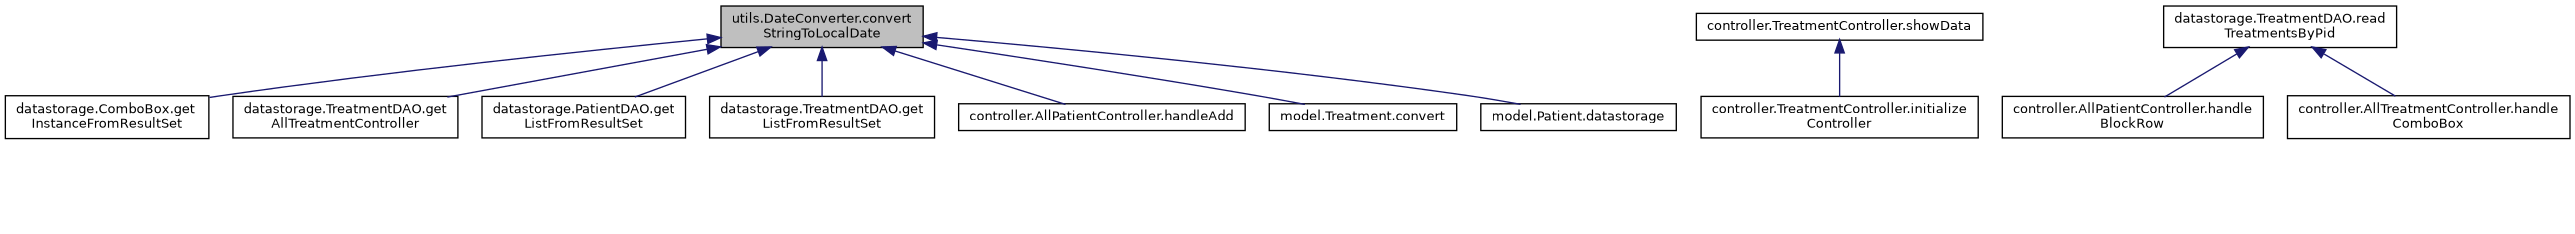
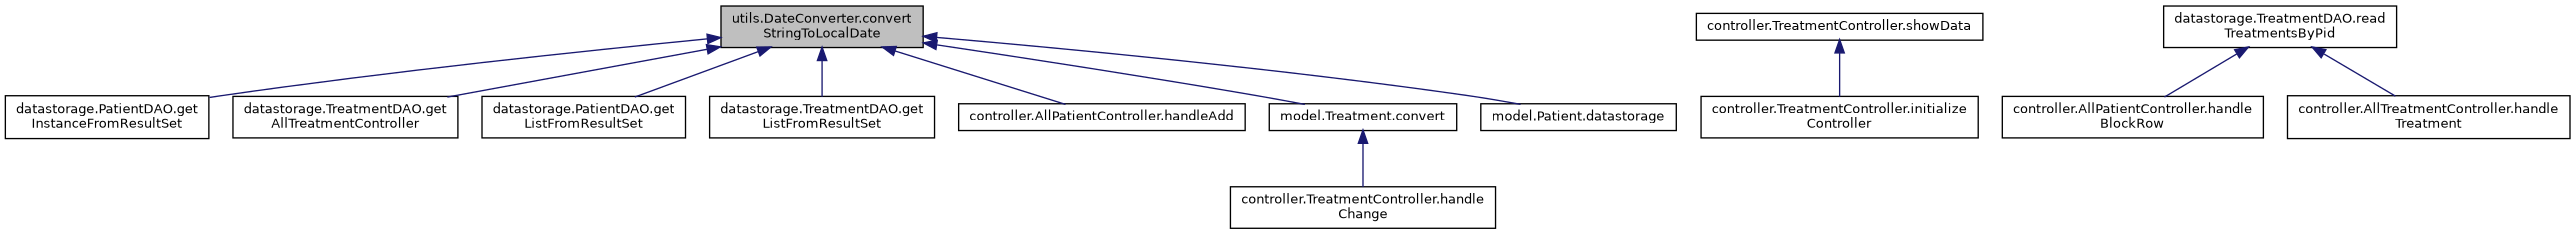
node "datastorage.ComboBox.get InstanceFromResultSet": label "datastorage.ComboBox.get InstanceFromResultSet" -> "datastorage.PatientDAO.get InstanceFromResultSet"
node "controller.AllTreatmentController.handle ComboBox": label "controller.AllTreatmentController.handle ComboBox" -> "controller.AllTreatmentController.handle Treatment"
node "controller.TreatmentController.handle Change": added
